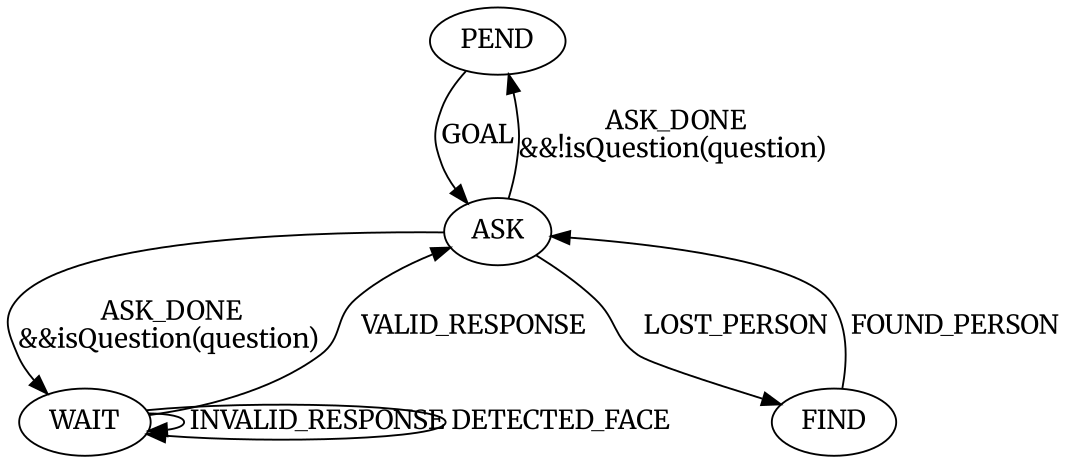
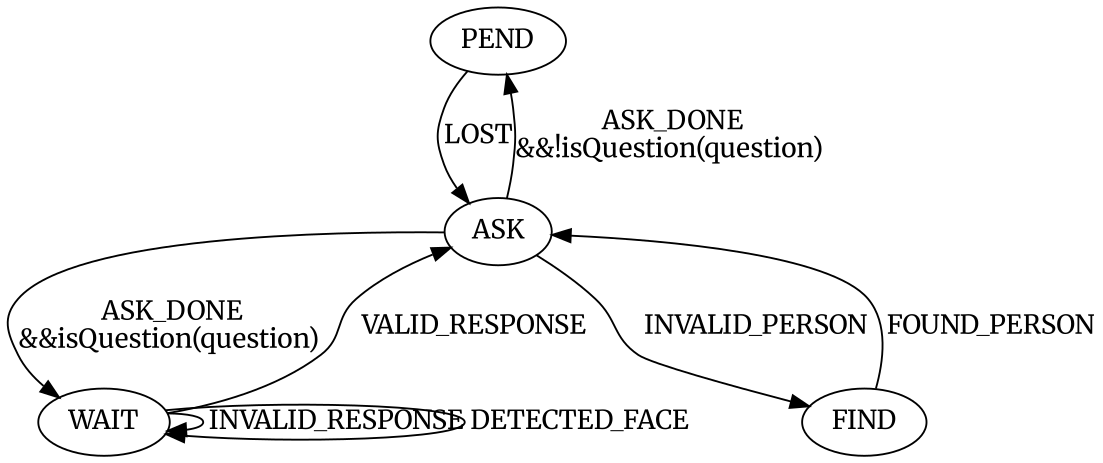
edge "PEND" -> "ASK": label "GOAL" -> "LOST"
edge "ASK" -> "FIND": label " LOST_PERSON" -> " INVALID_PERSON"
